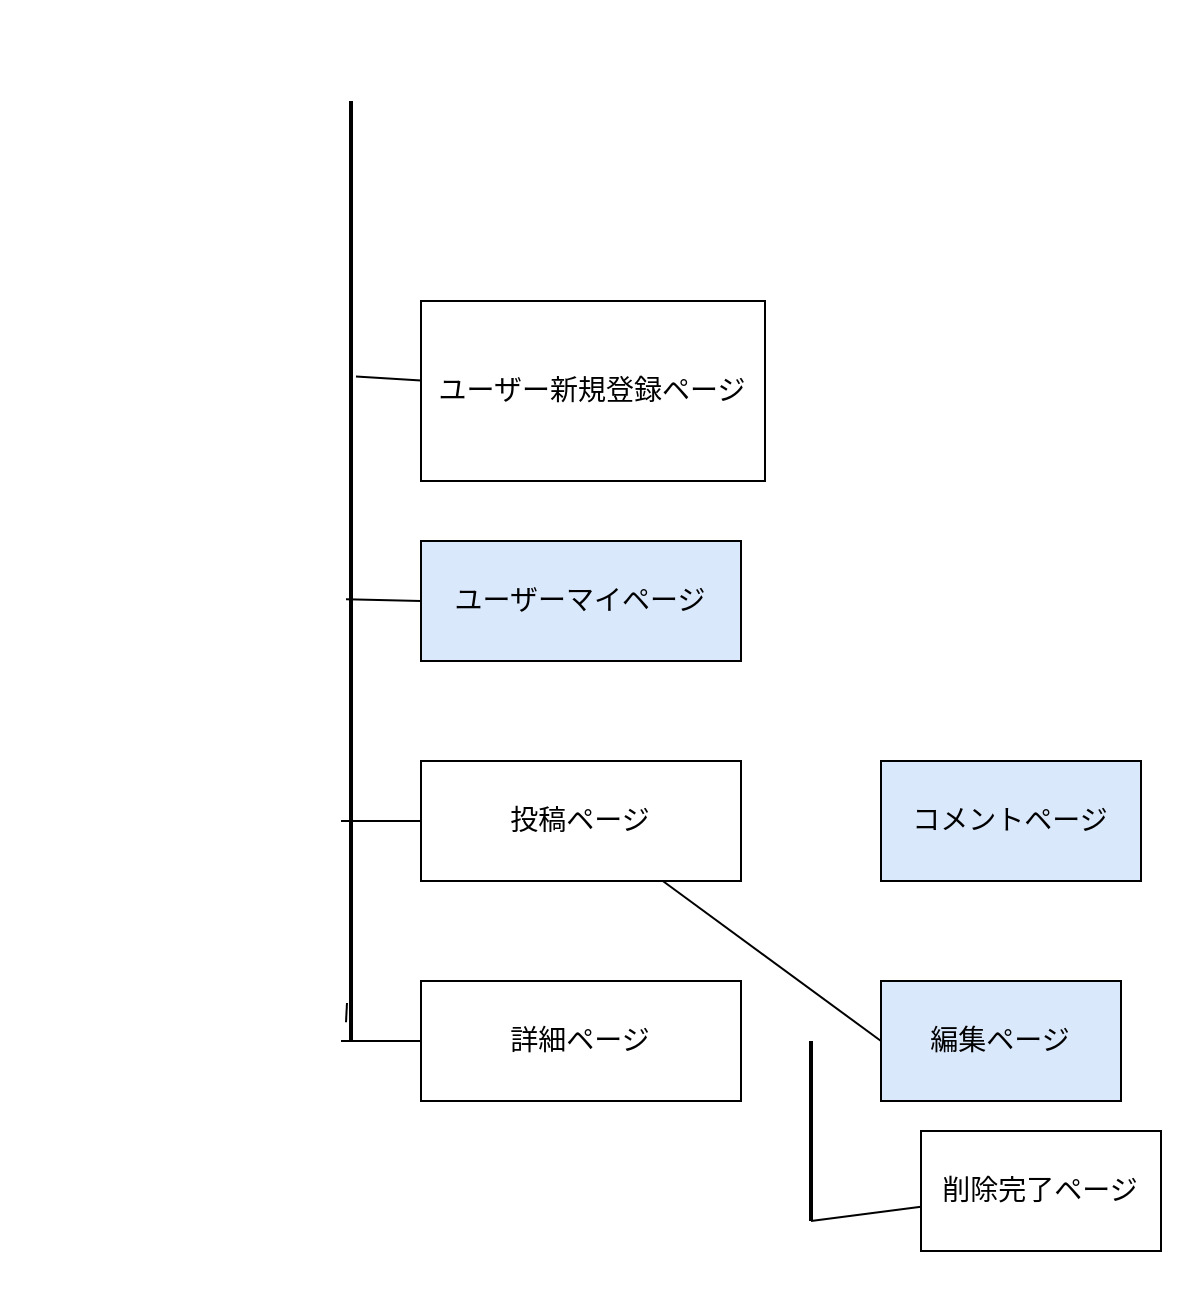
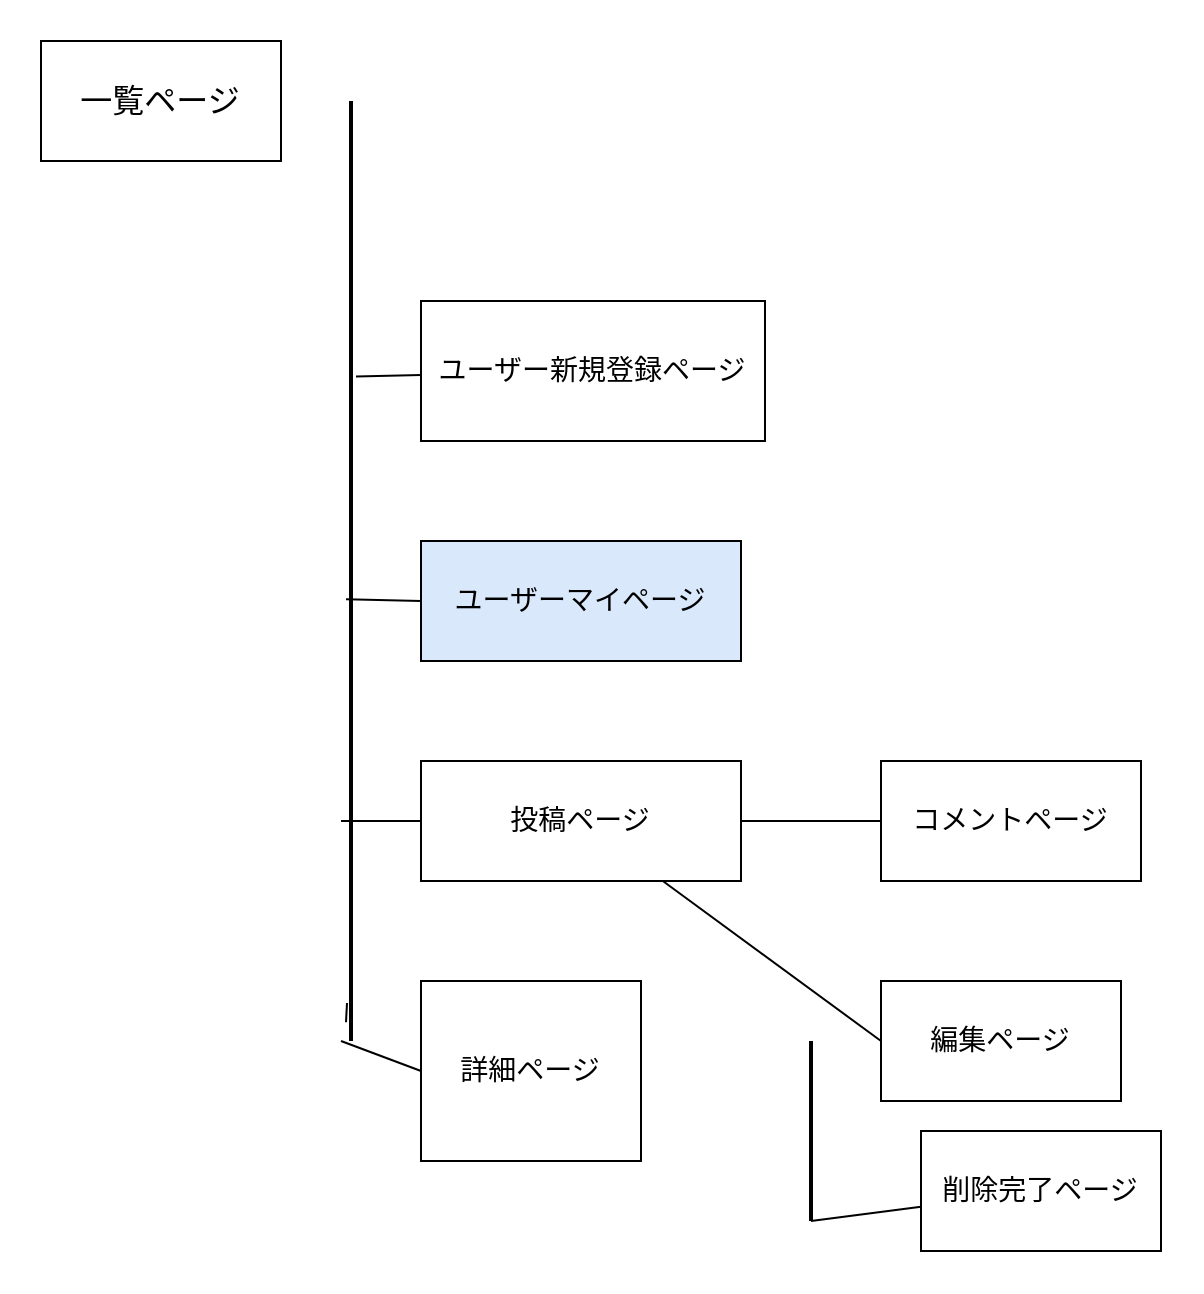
node "一覧ページ": added
node "ユーザー新規登録ページ": size 344x180 -> 344x140
edge "投稿ページ" -- "コメントページ": added
node "コメントページ": fillcolor #dae8fc -> #ffffff
node "詳細ページ": size 320x120 -> 220x180
node "編集ページ": fillcolor #dae8fc -> #ffffff
